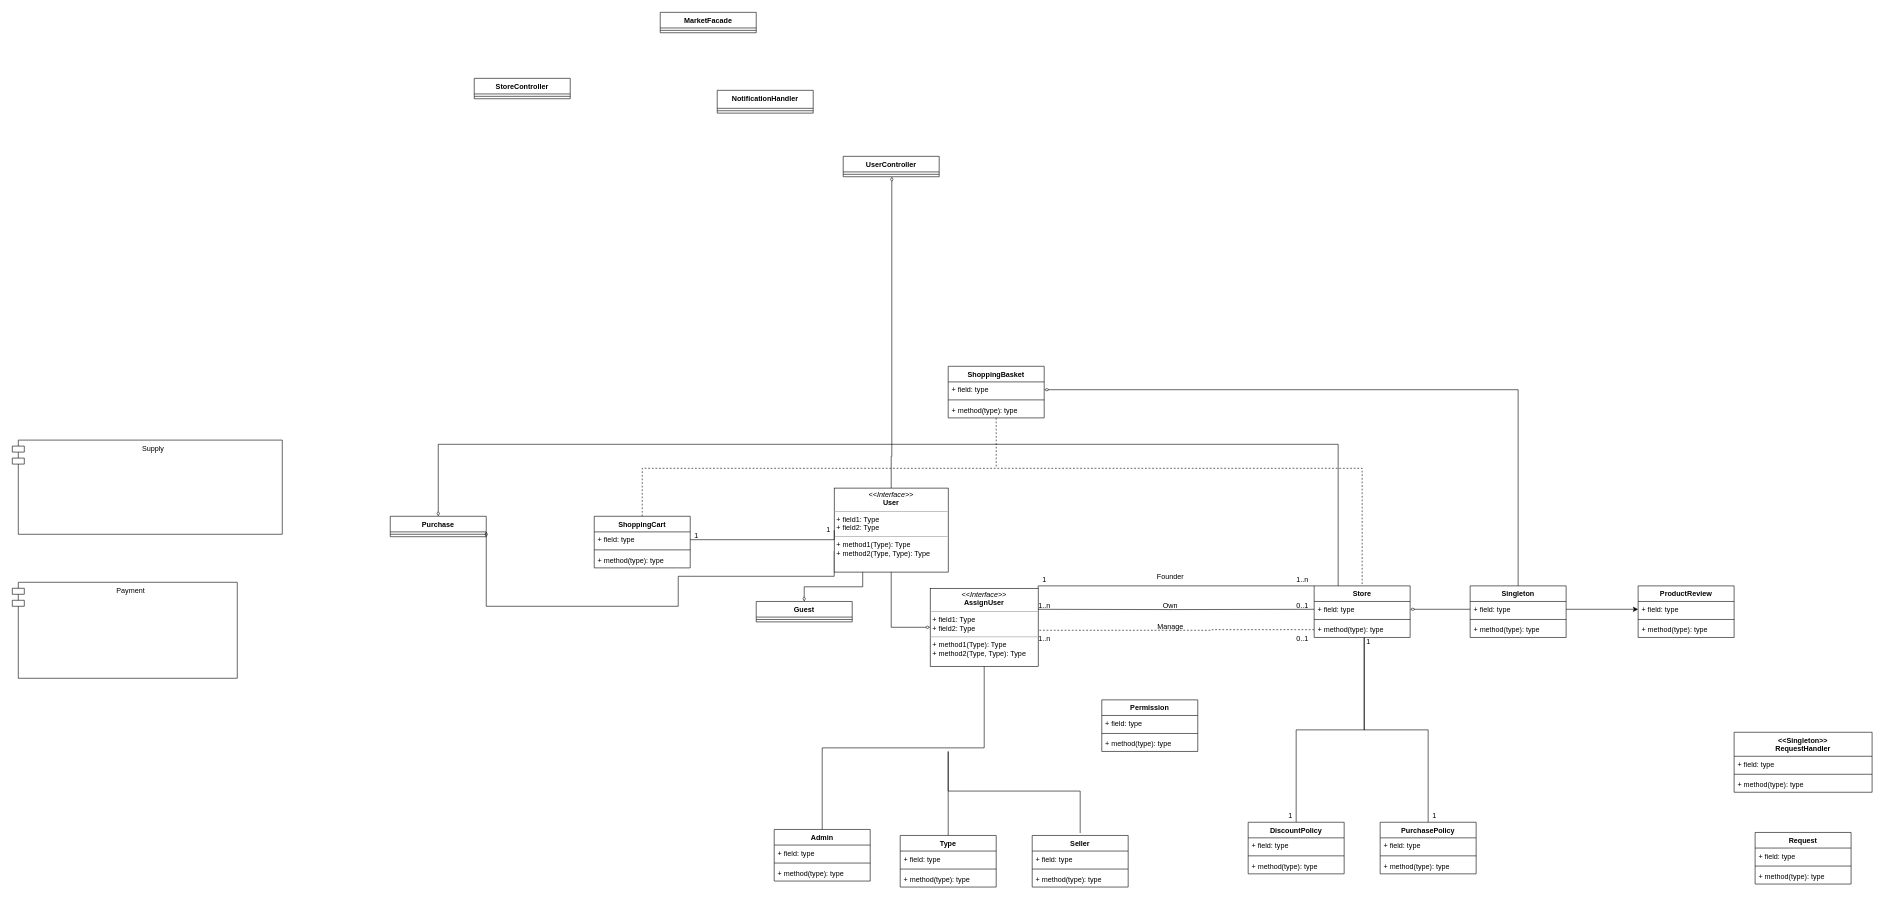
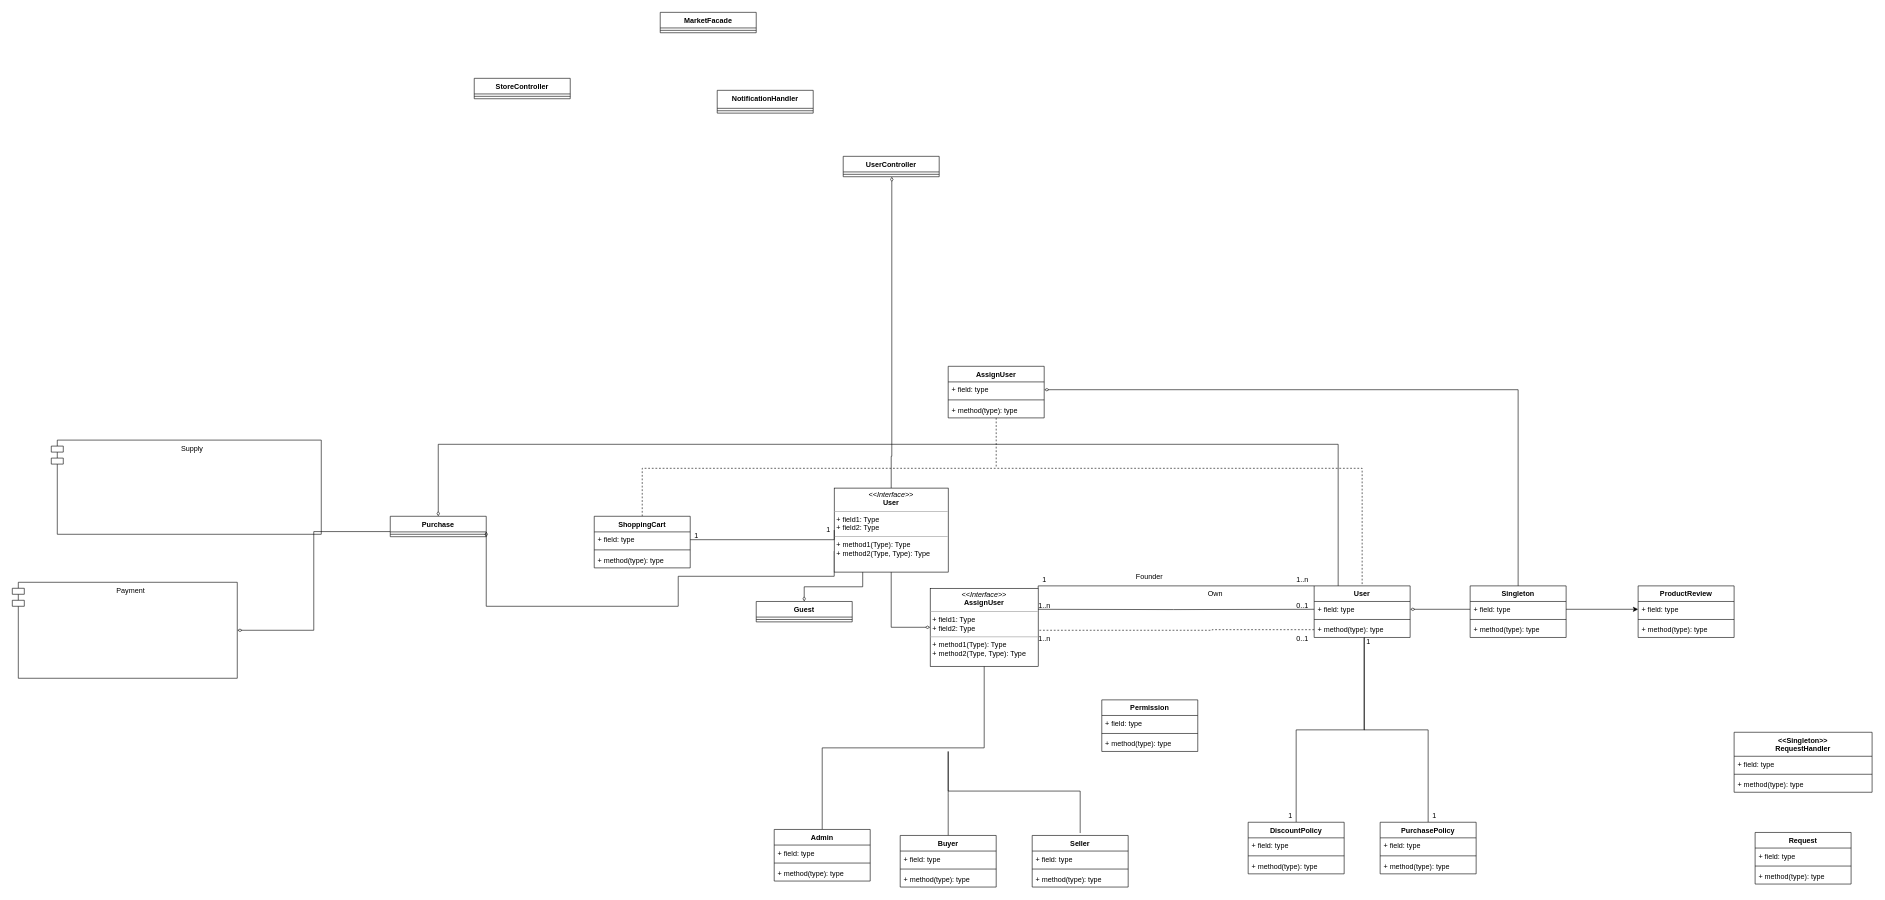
node "ShoppingBasket": label "ShoppingBasket" -> "AssignUser"
node "Supply": moved (147, 487) -> (186, 487)
node "Founder": moved (1170, 577) -> (1149, 577)
edge "Purchase" -> "Payment": added
node "Store": label "Store" -> "User"
node "Own": moved (1170, 606) -> (1215, 594)
node "Manage": removed
node "Type": label "Type" -> "Buyer"
